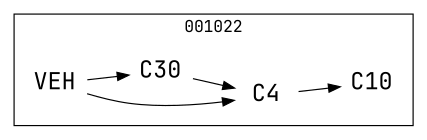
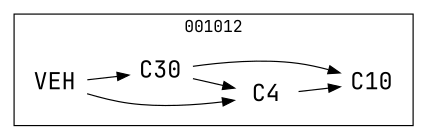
cluster "001022": label "001022" -> "001012"
edge "C30" -> "C10": added
